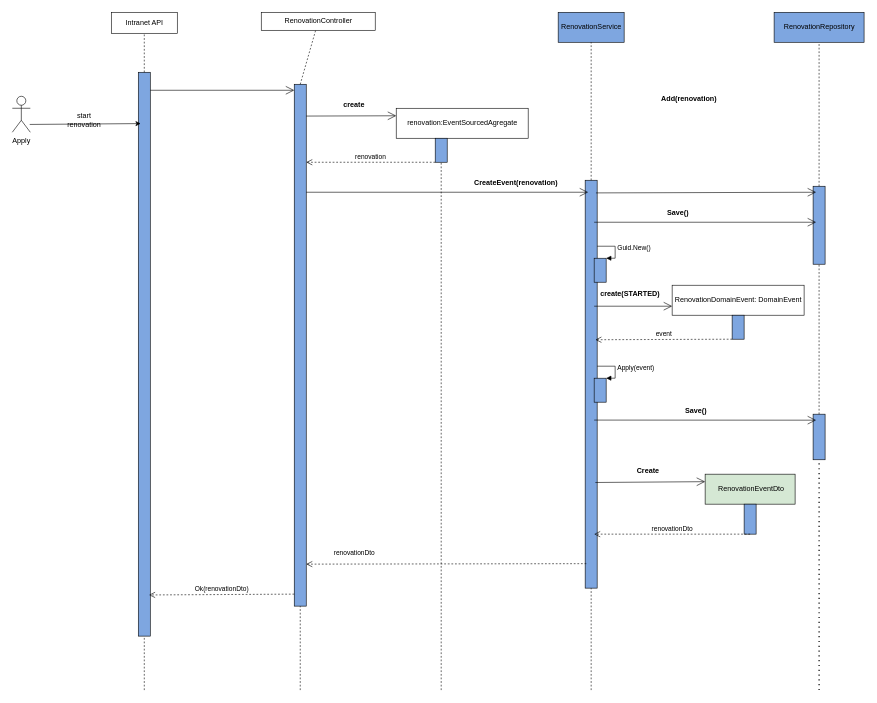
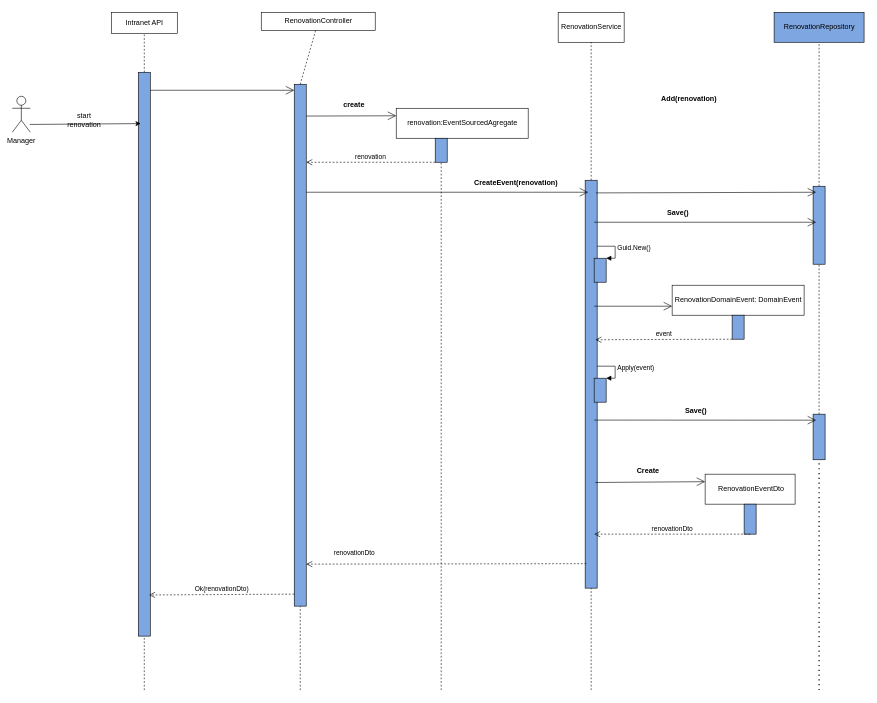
node "RenovationService": fillcolor #7ea6e0 -> #ffffff
node "Apply": label "Apply" -> "Manager"
node "create(STARTED)": removed
node "RenovationEventDto": fillcolor #d5e8d4 -> #ffffff
